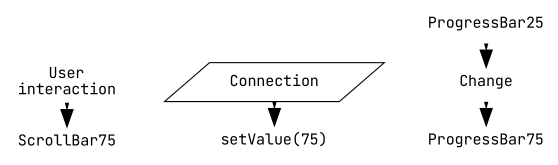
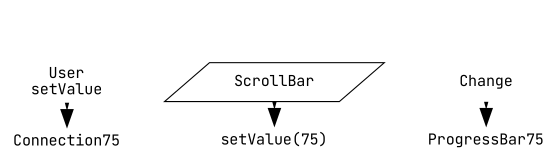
node "ProgressBar25": removed
node "User interaction": label "User interaction" -> "User setValue"
node "Connection": label "Connection" -> "ScrollBar"
node "ScrollBar75": label "ScrollBar75" -> "Connection75"
